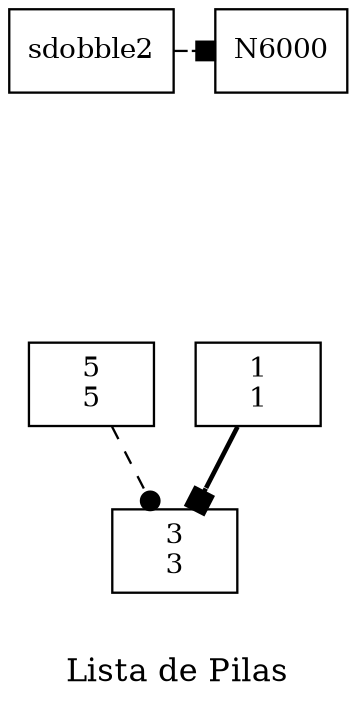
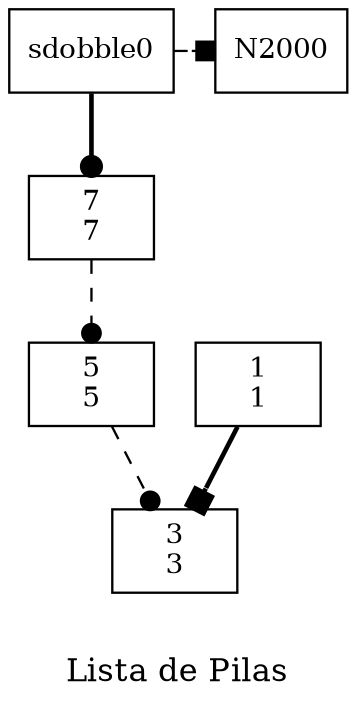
node "sdobble2": label "sdobble2" -> "sdobble0"
node "N6000": label "N6000" -> "N2000"
node "7 7": added
